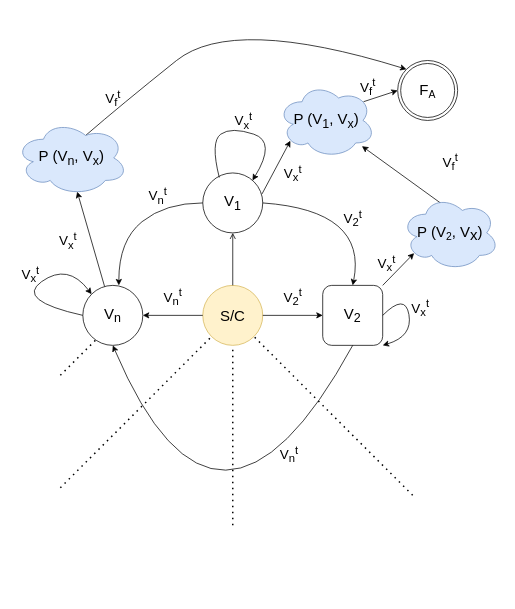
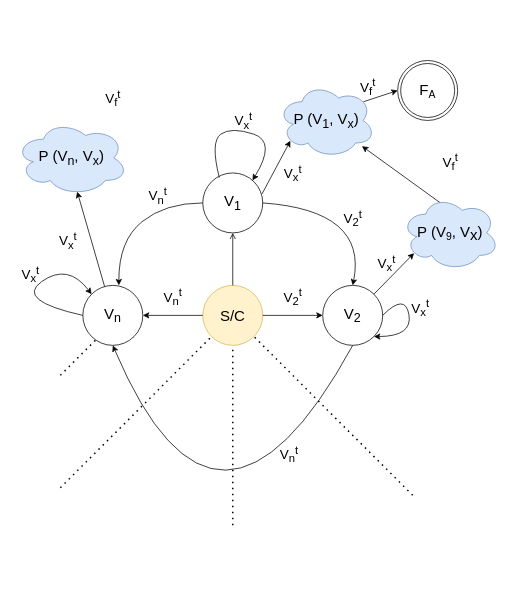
edge "P (Vn, Vx)" -> "FA": removed
node "P (V2, Vx)": label "P (V2, Vx)" -> "P (V9, Vx)"
node "V2": shape rounded rectangle -> ellipse
